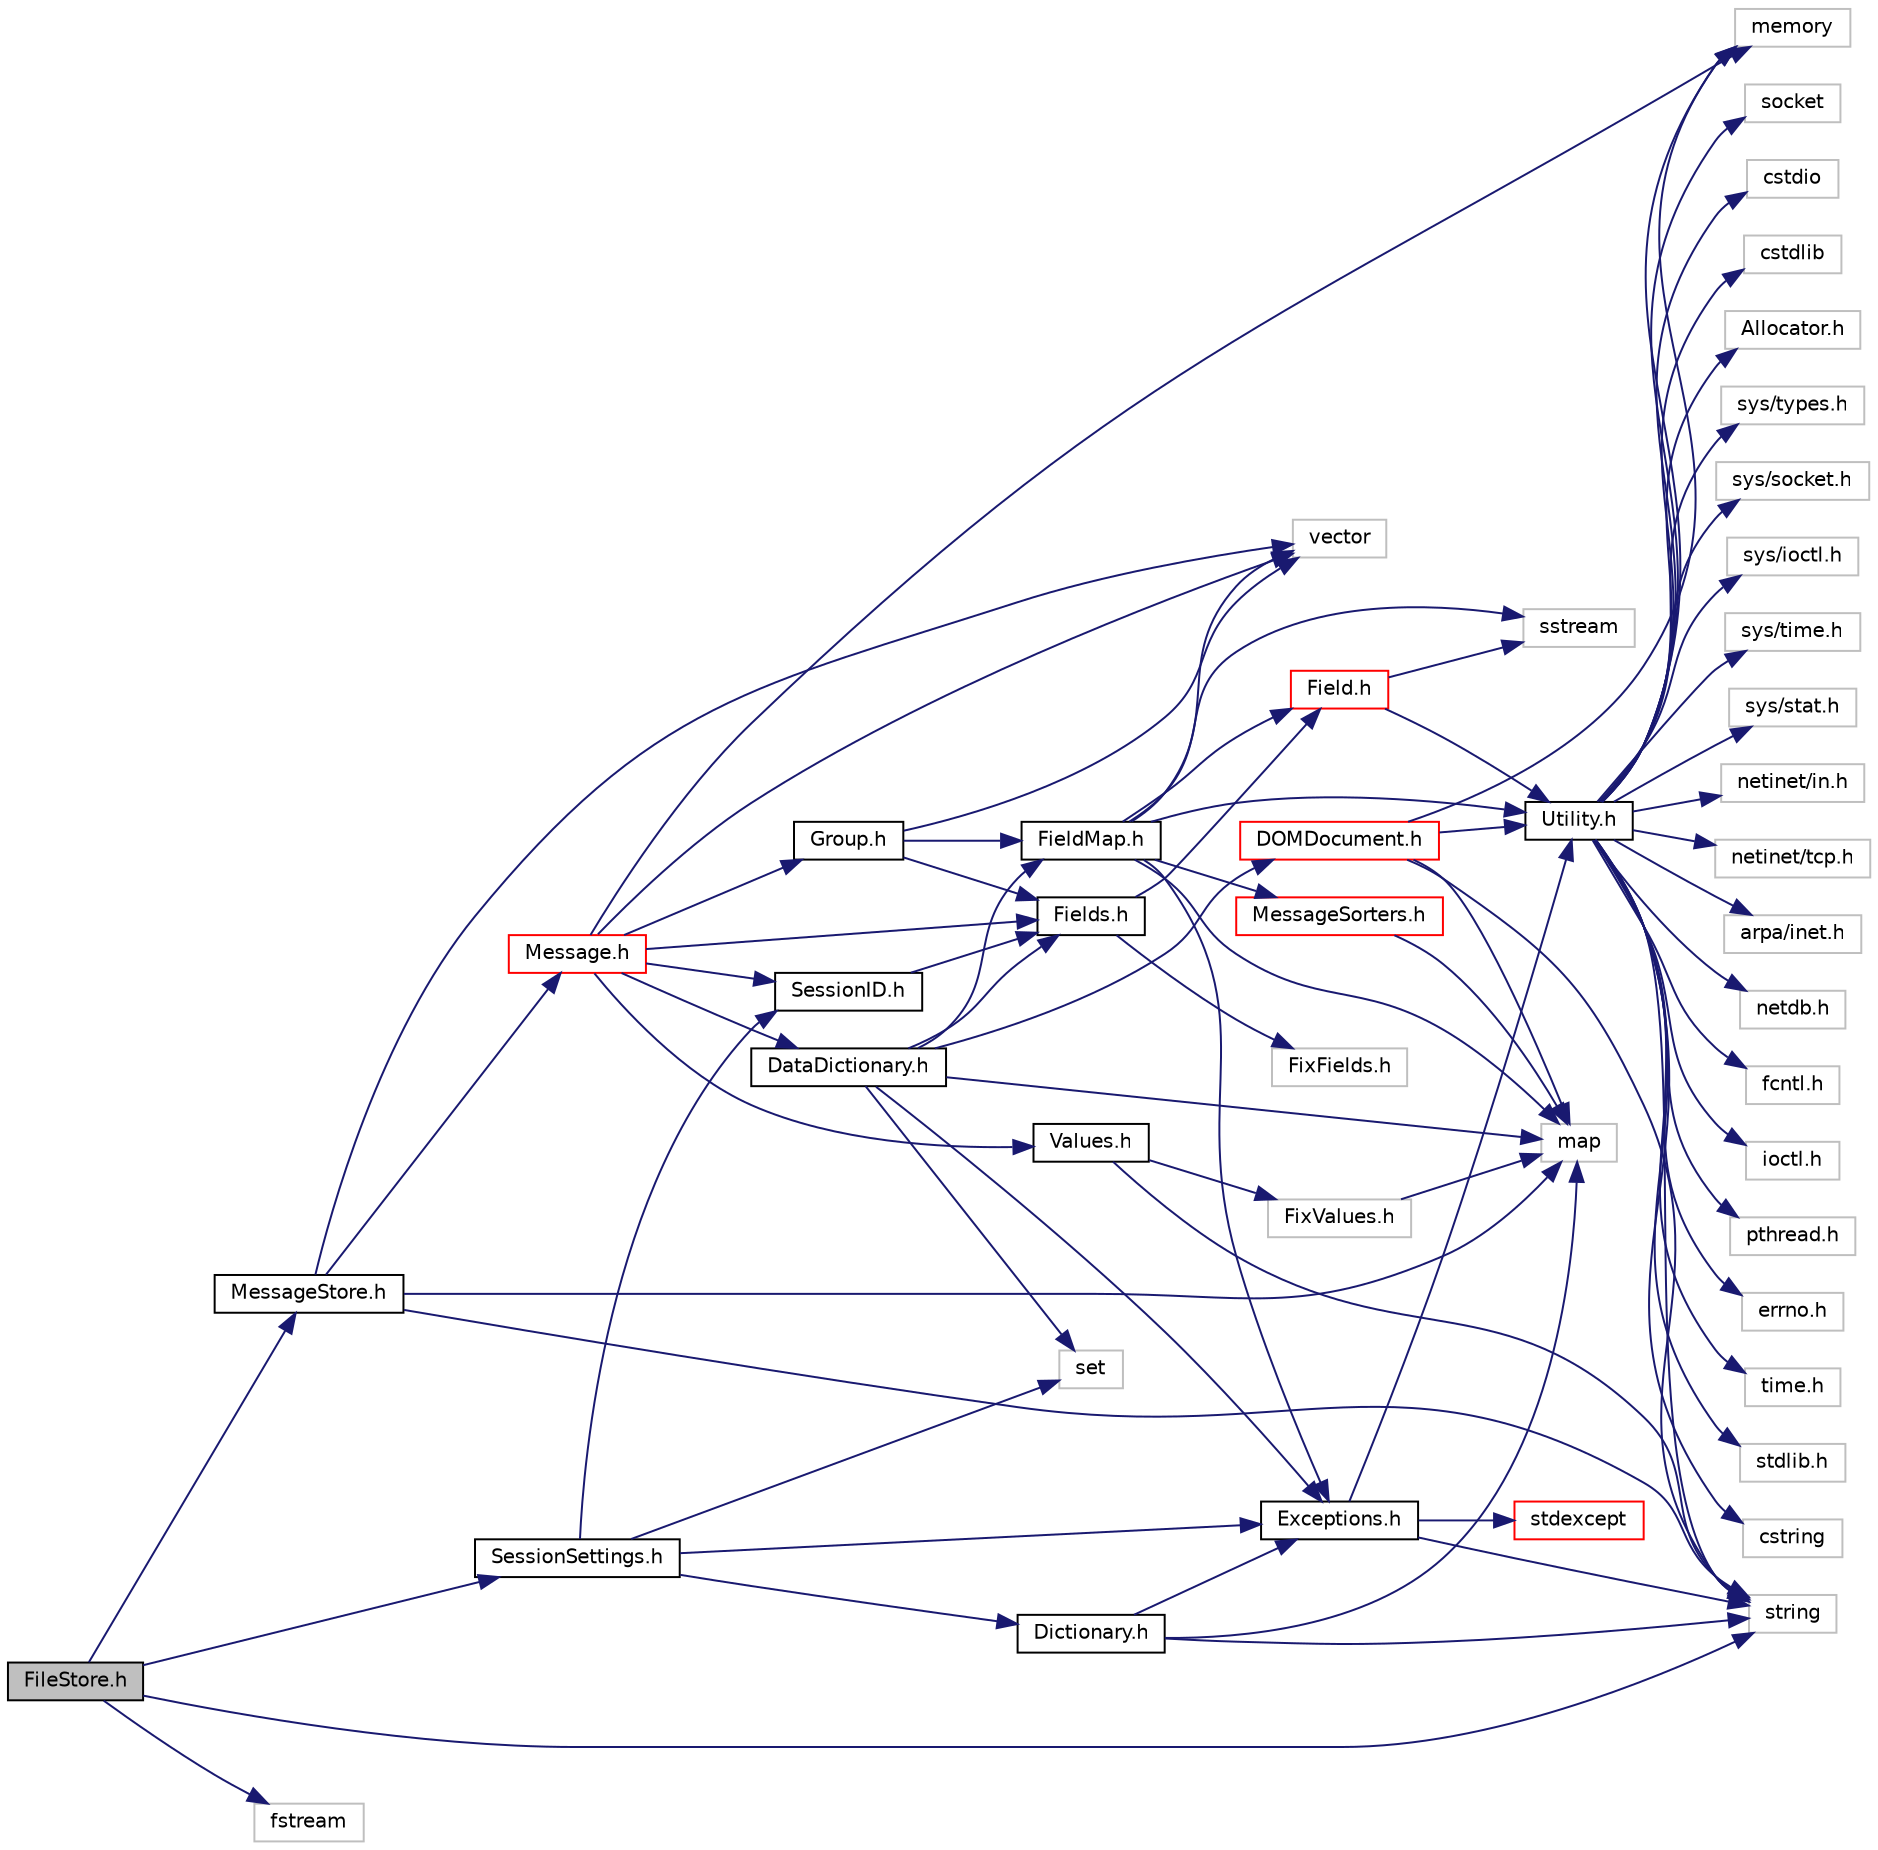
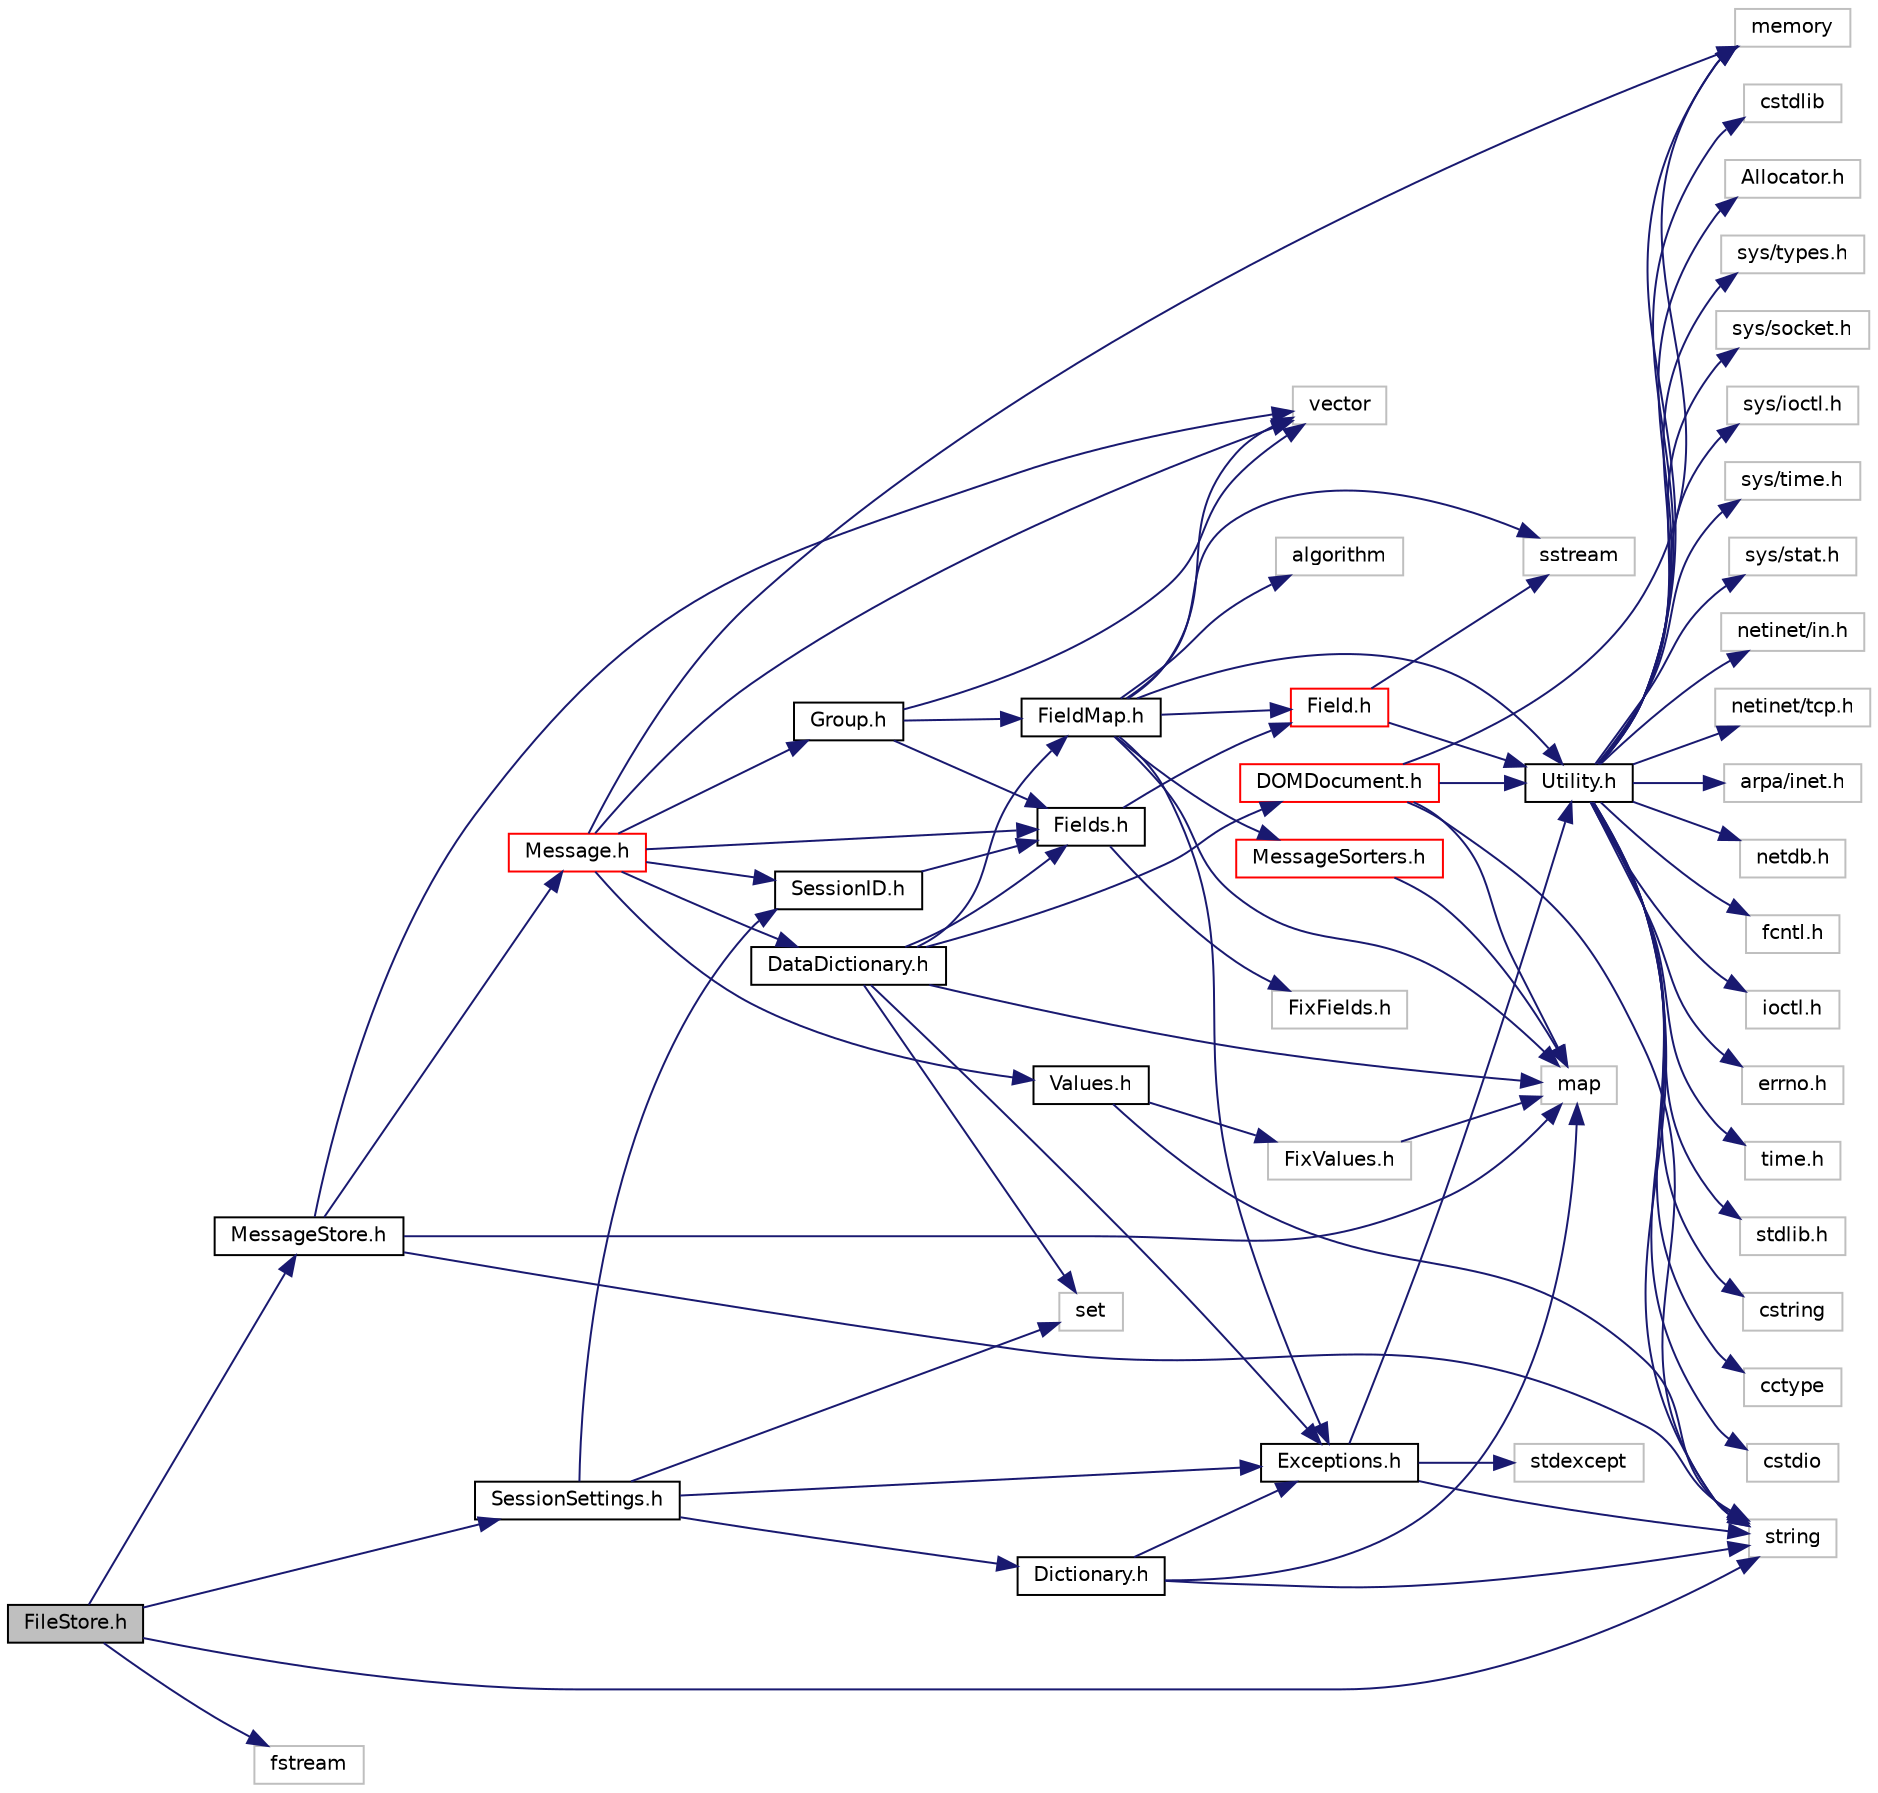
node "socket": label "socket" -> "cctype"
node "algorithm": added
node "pthread.h": removed
node "stdexcept": color red -> grey75
